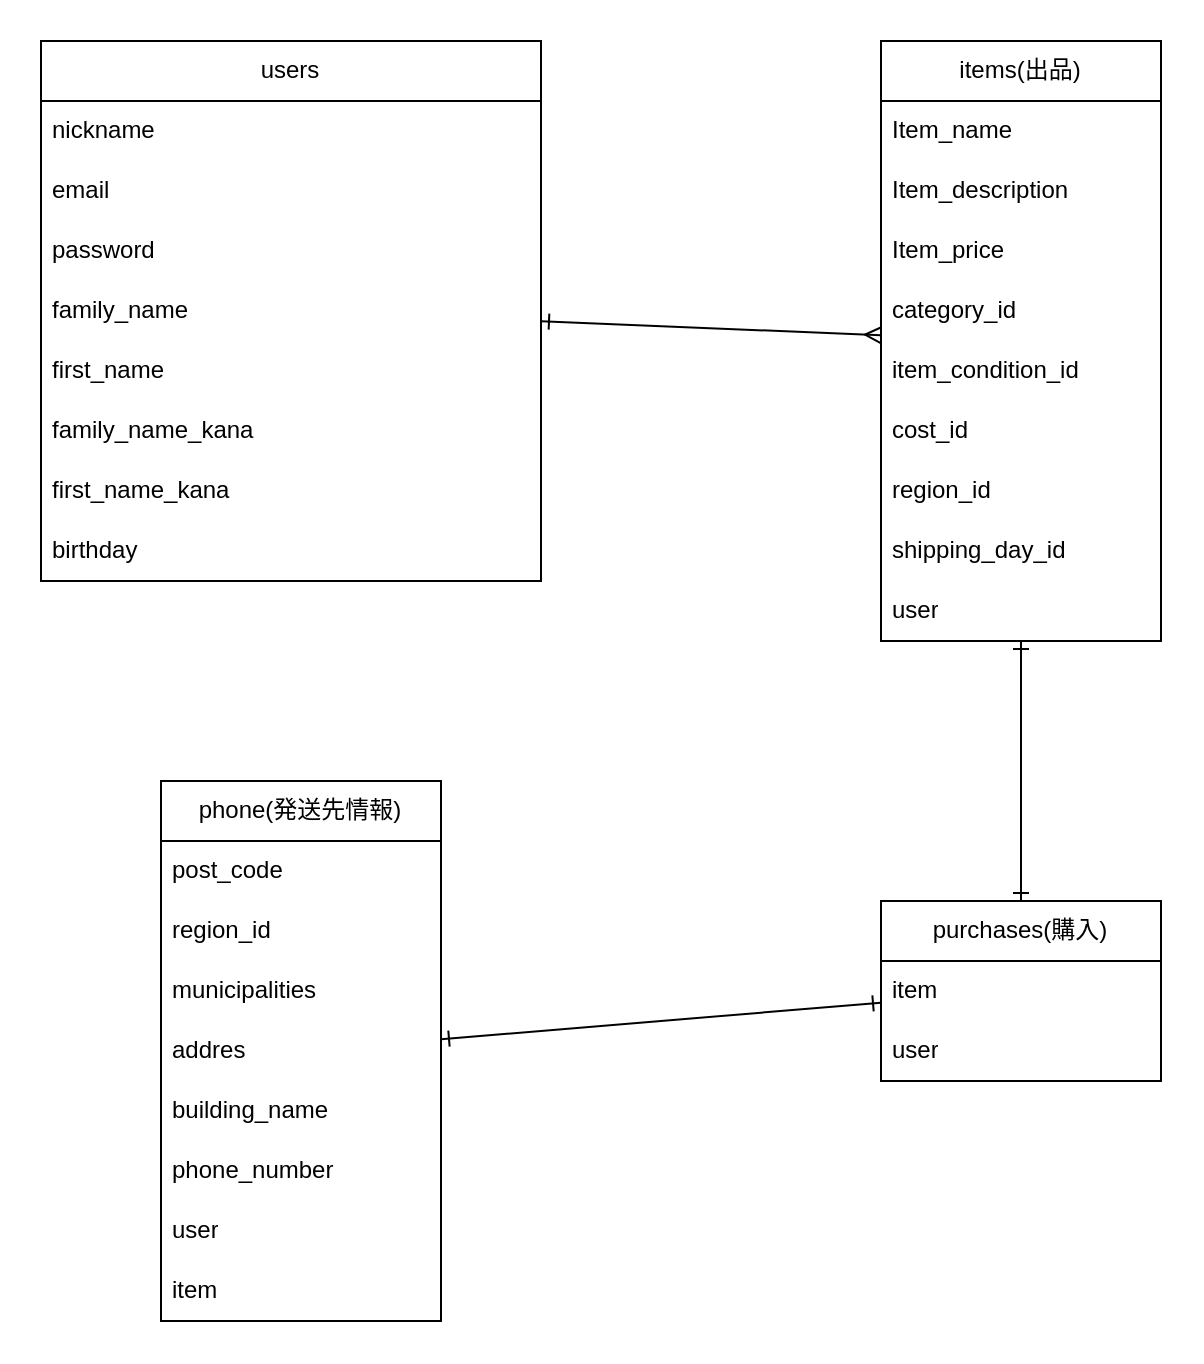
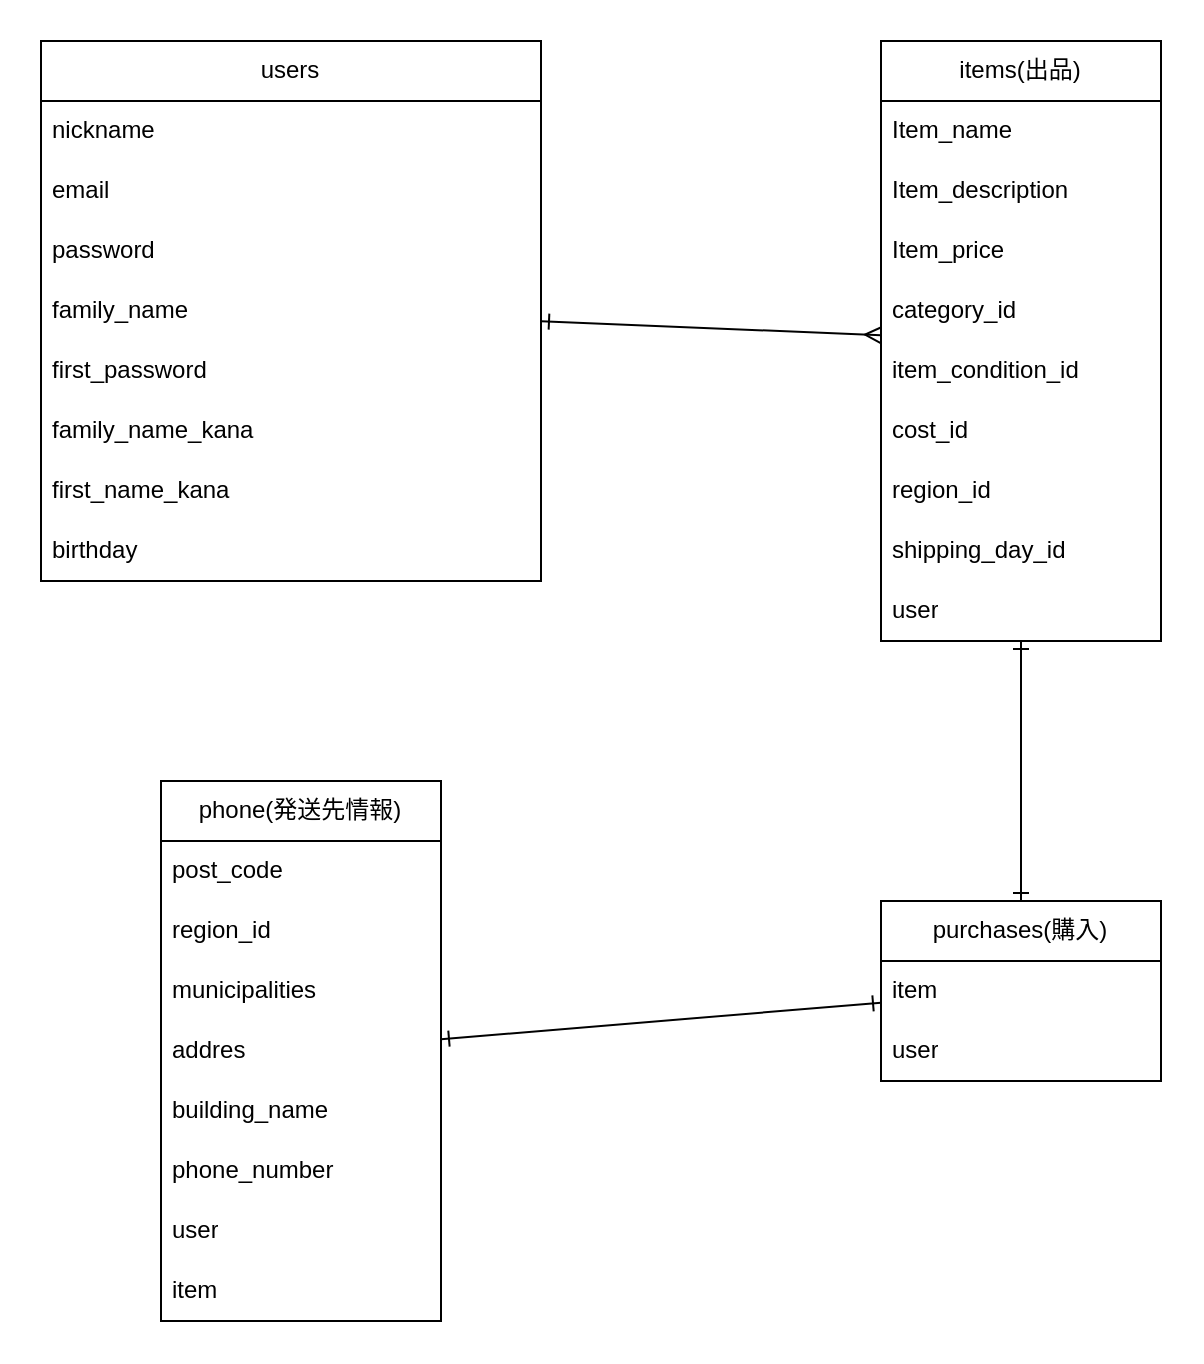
node "first_name": label "first_name" -> "first_password"
